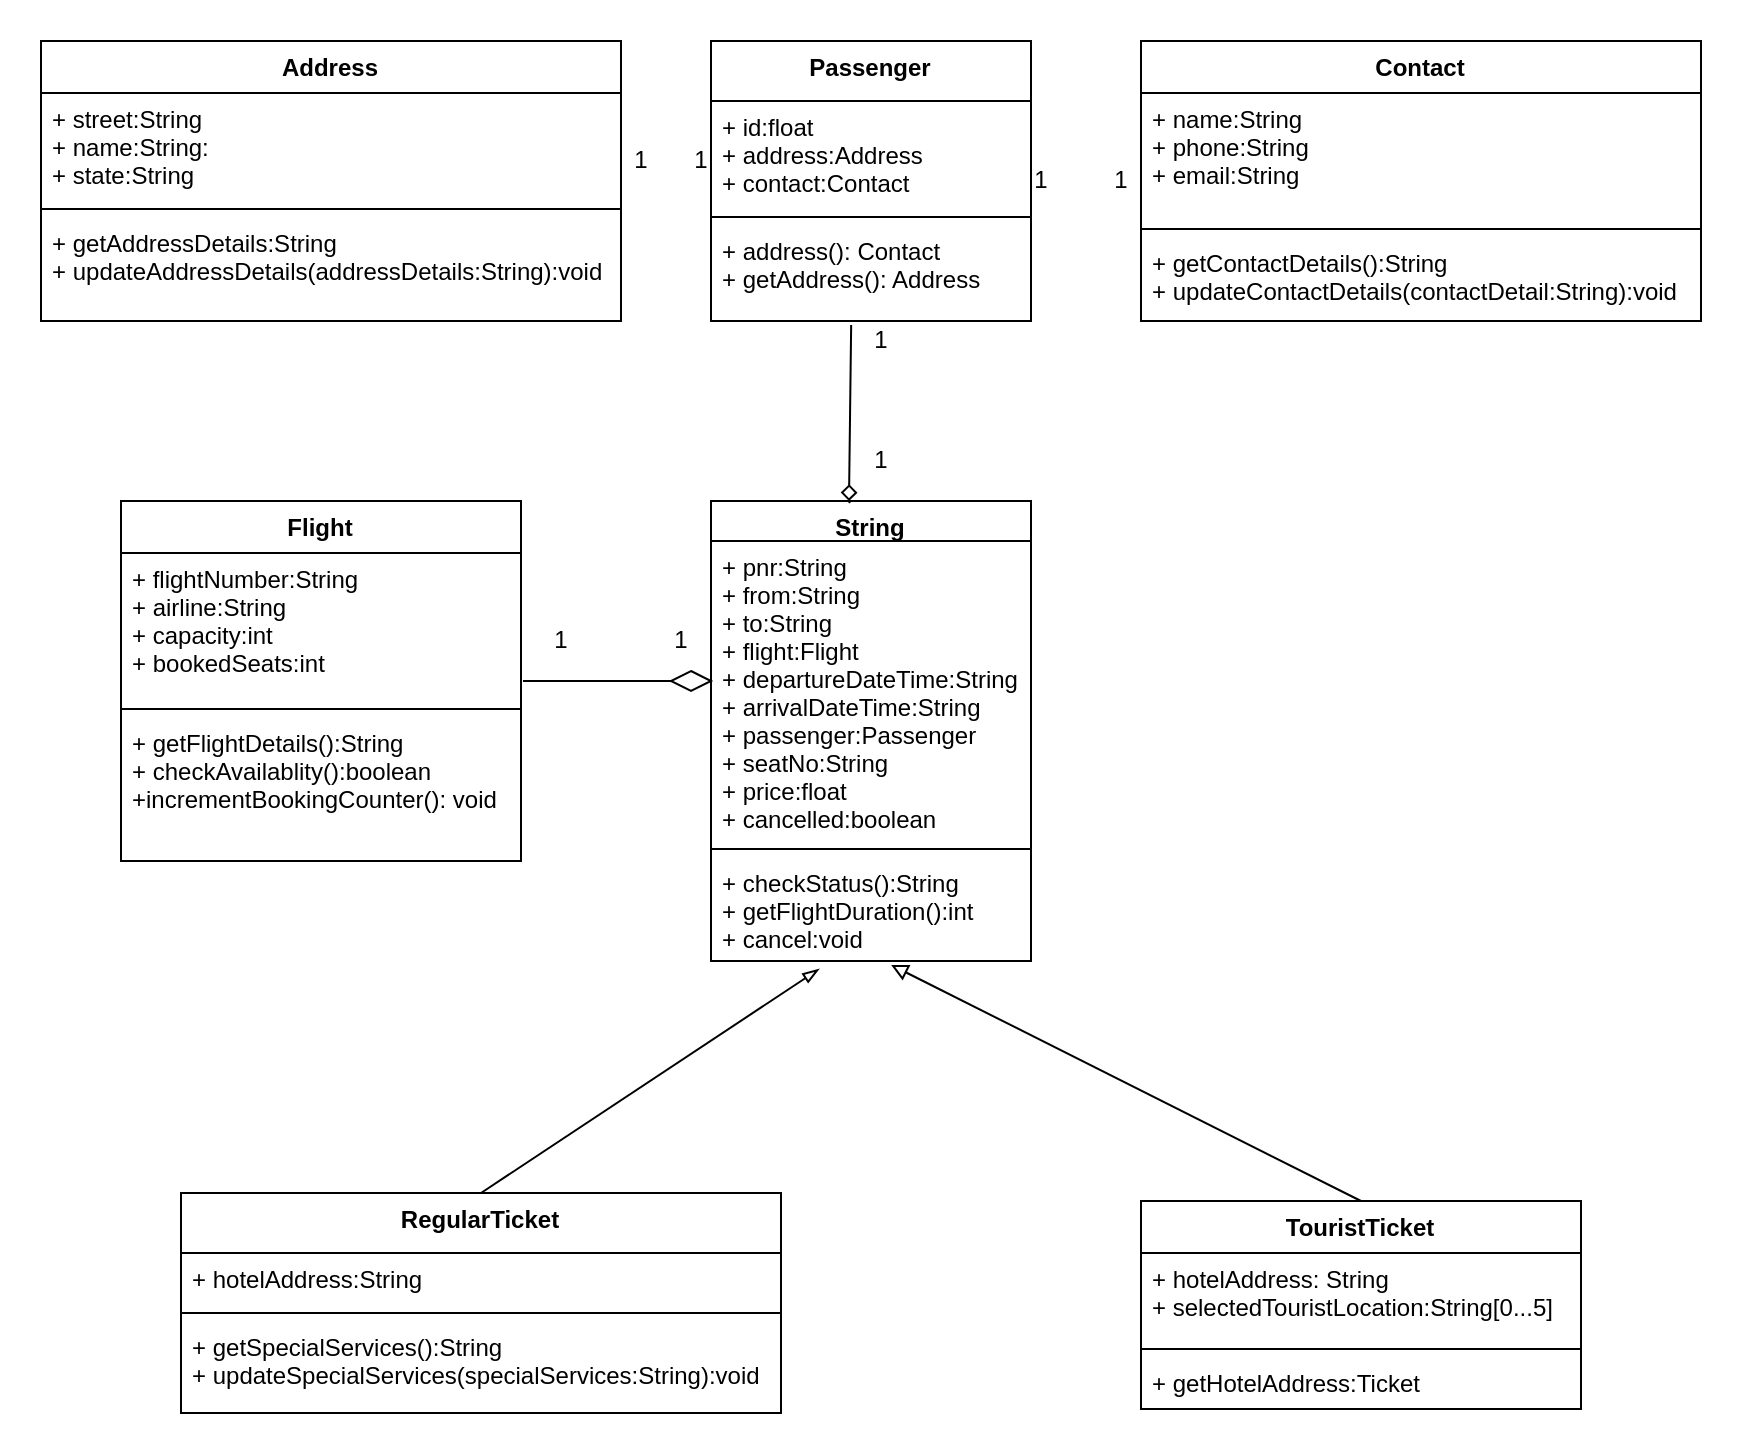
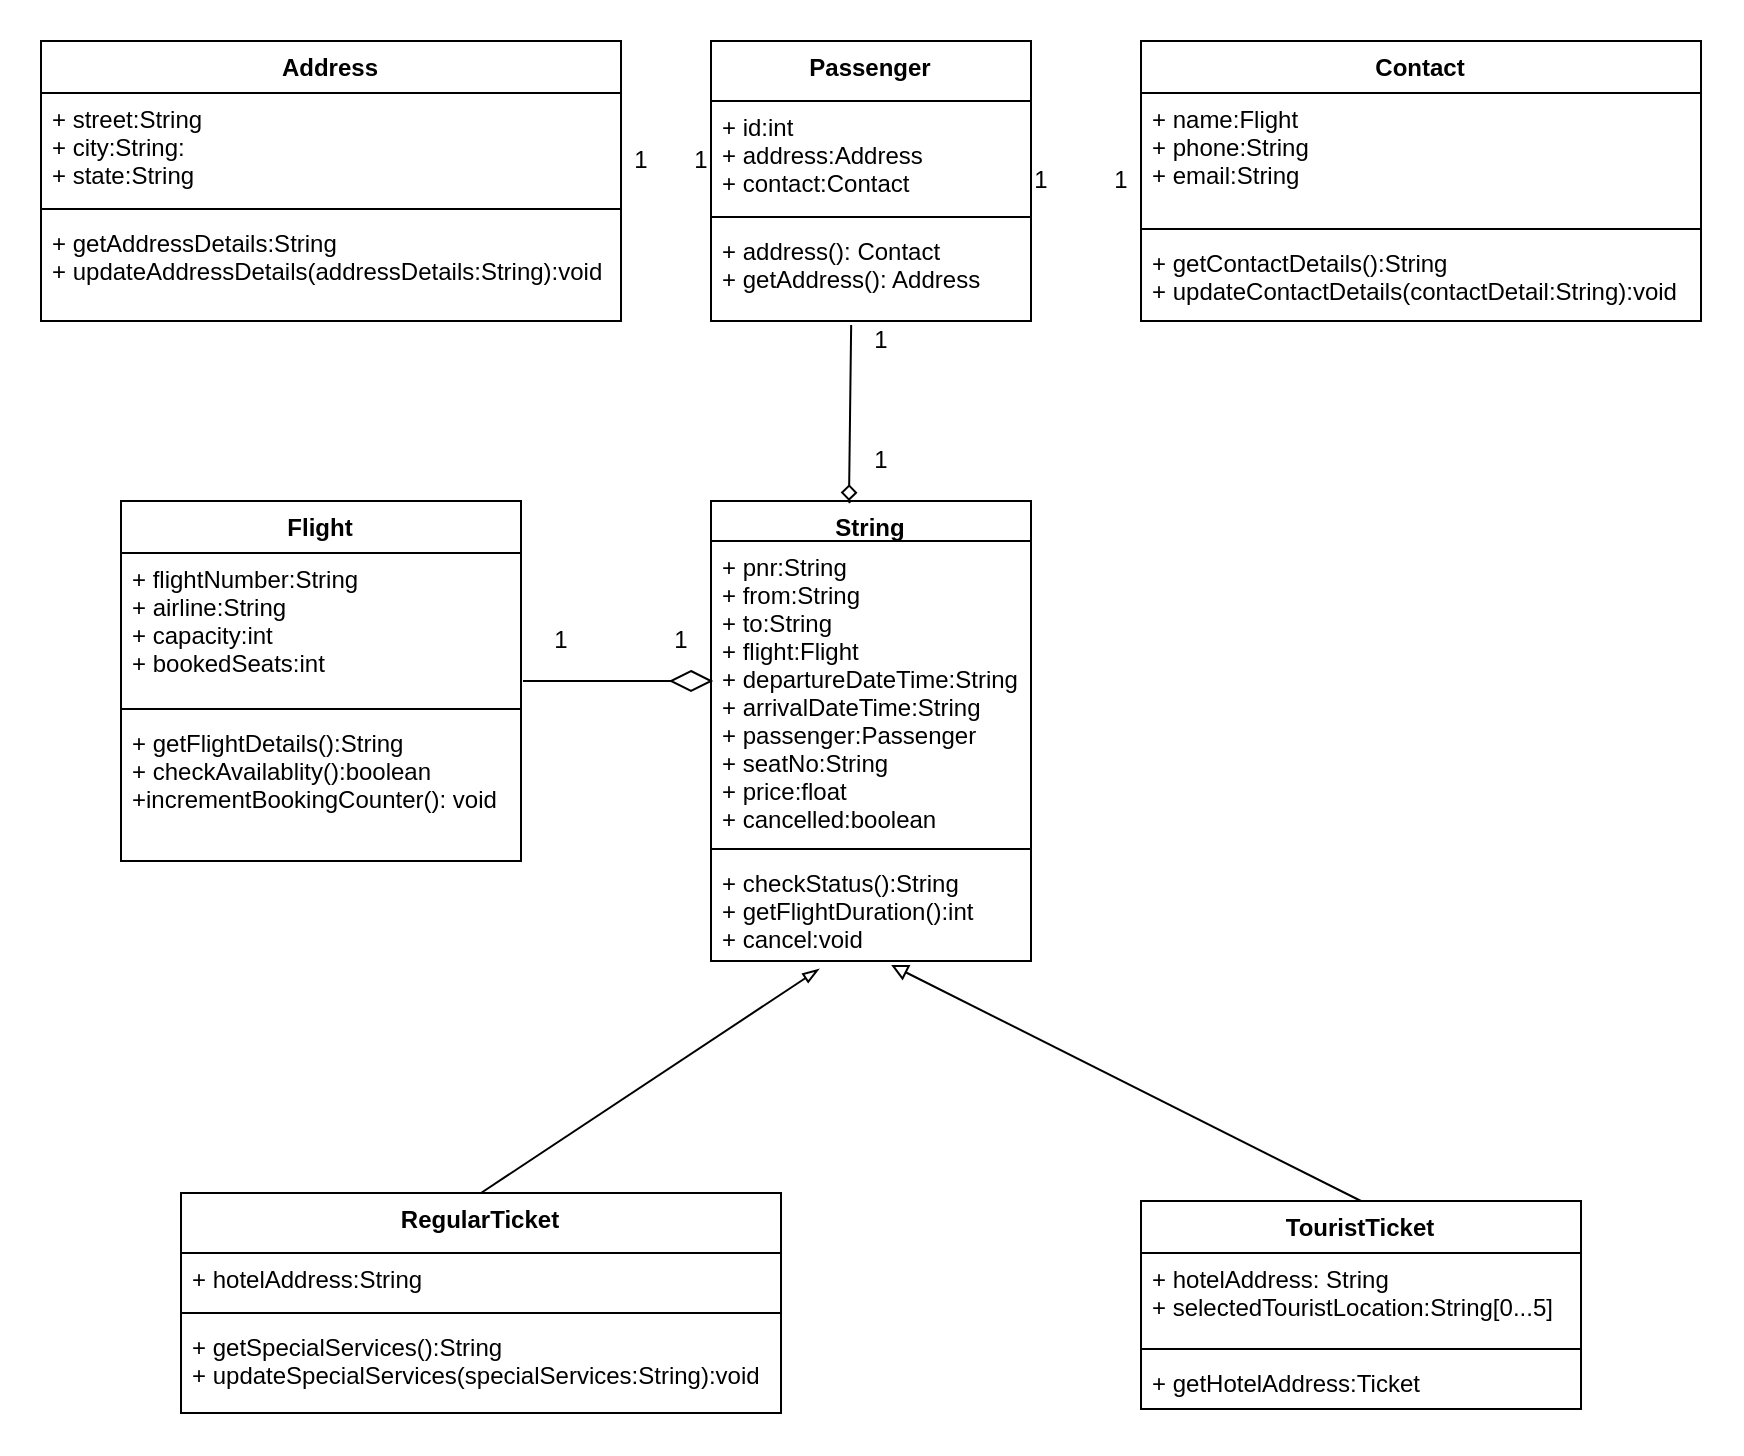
node "+ street:String + name:String: + state:String": label "+ street:String + name:String: + state:String" -> "+ street:String + city:String: + state:String"
node "+ name:String + phone:String + email:String": label "+ name:String + phone:String + email:String" -> "+ name:Flight + phone:String + email:String"
node "+ id:float + address:Address + contact:Contact": label "+ id:float + address:Address + contact:Contact" -> "+ id:int + address:Address + contact:Contact"
